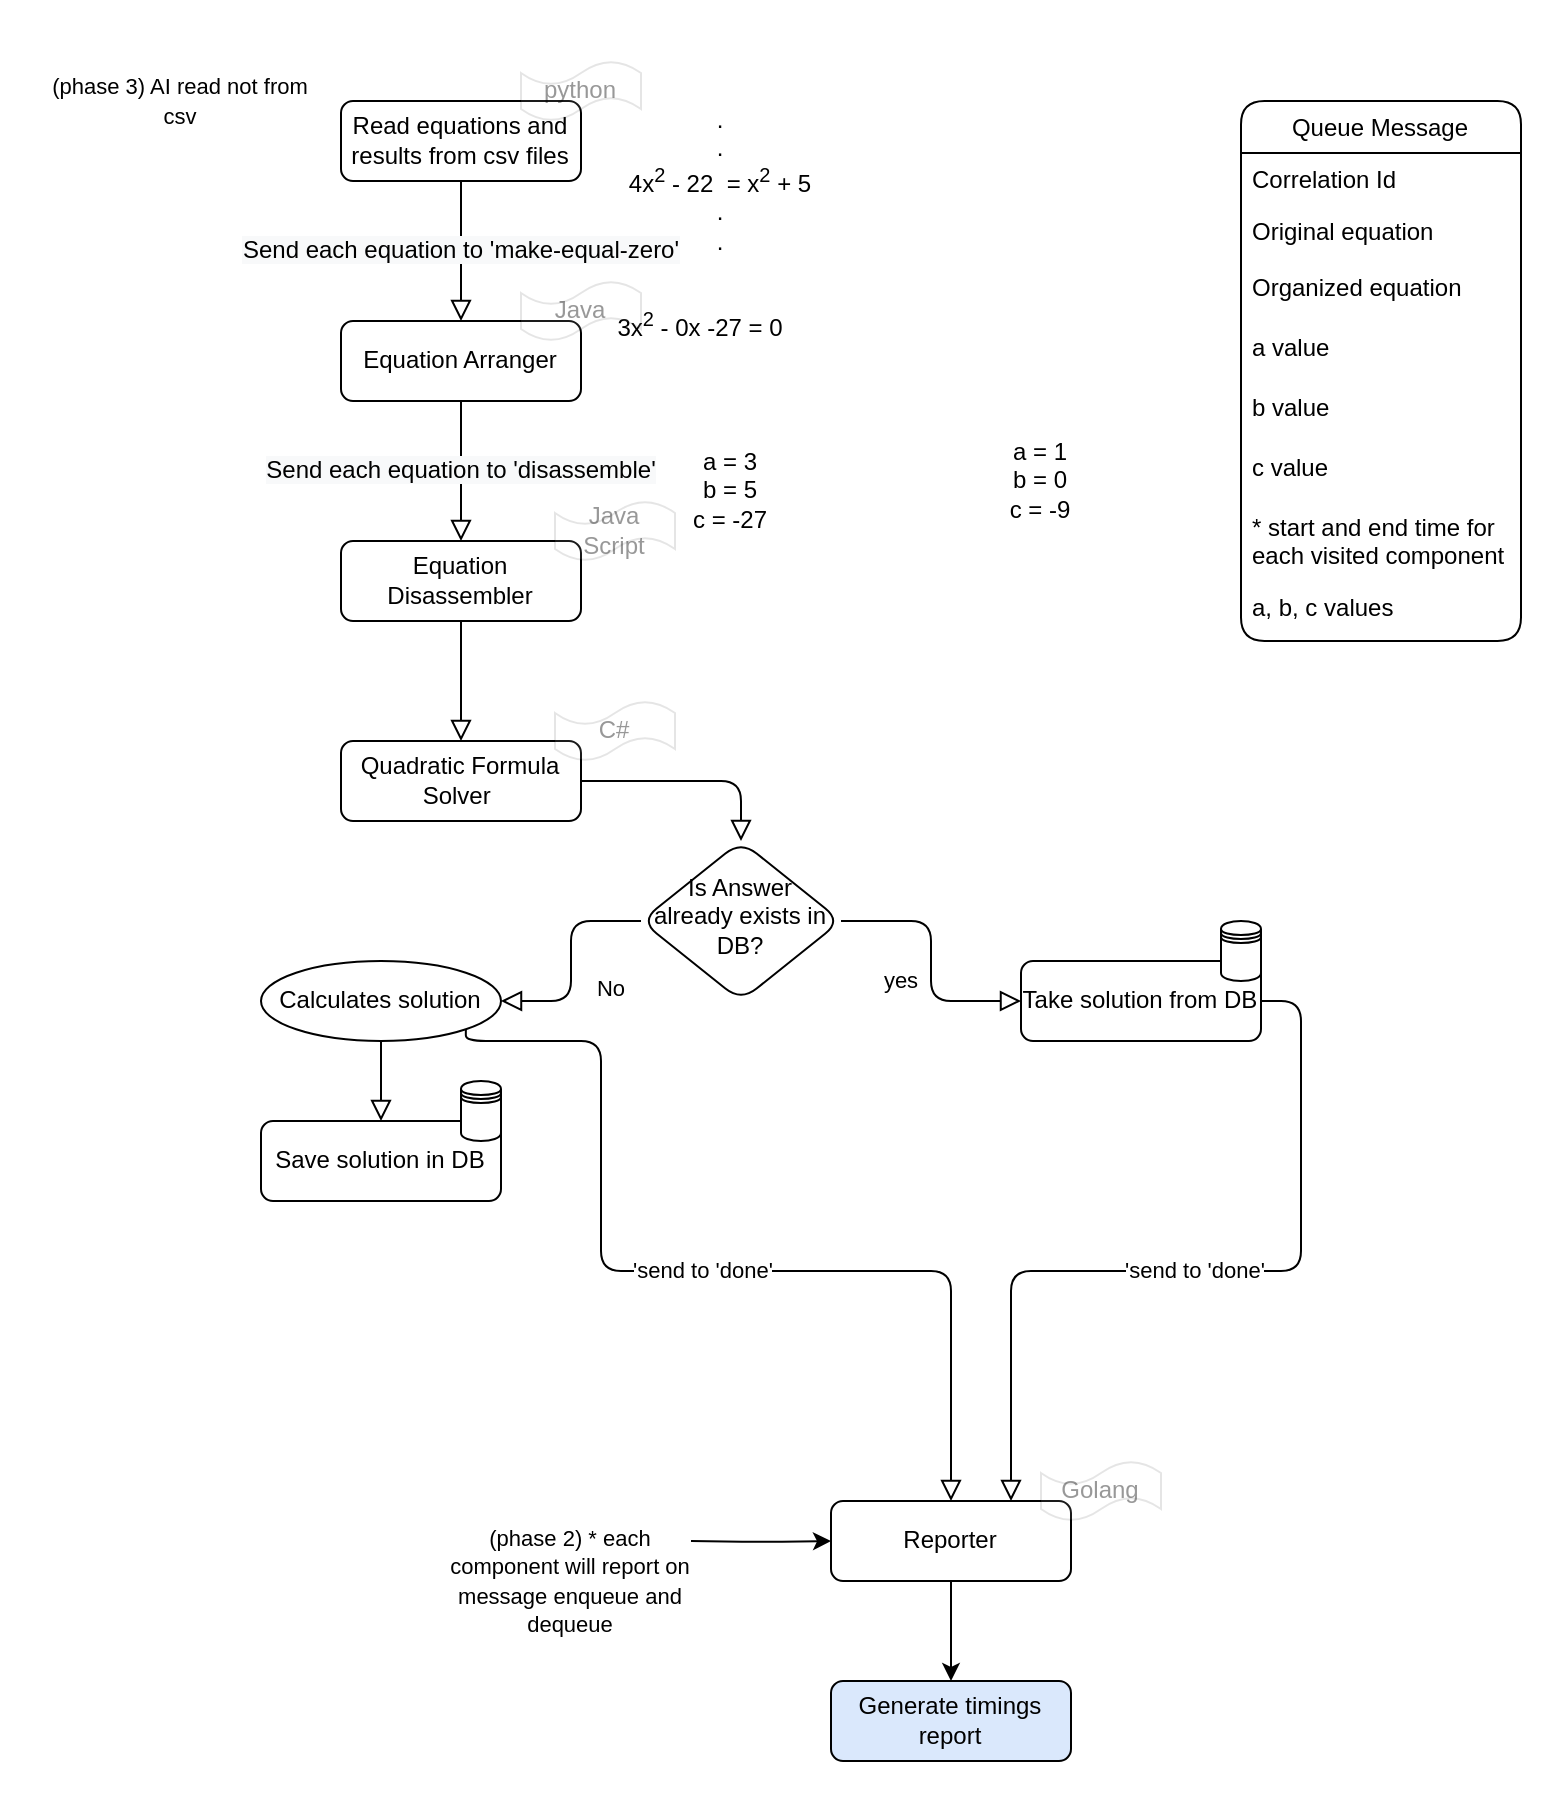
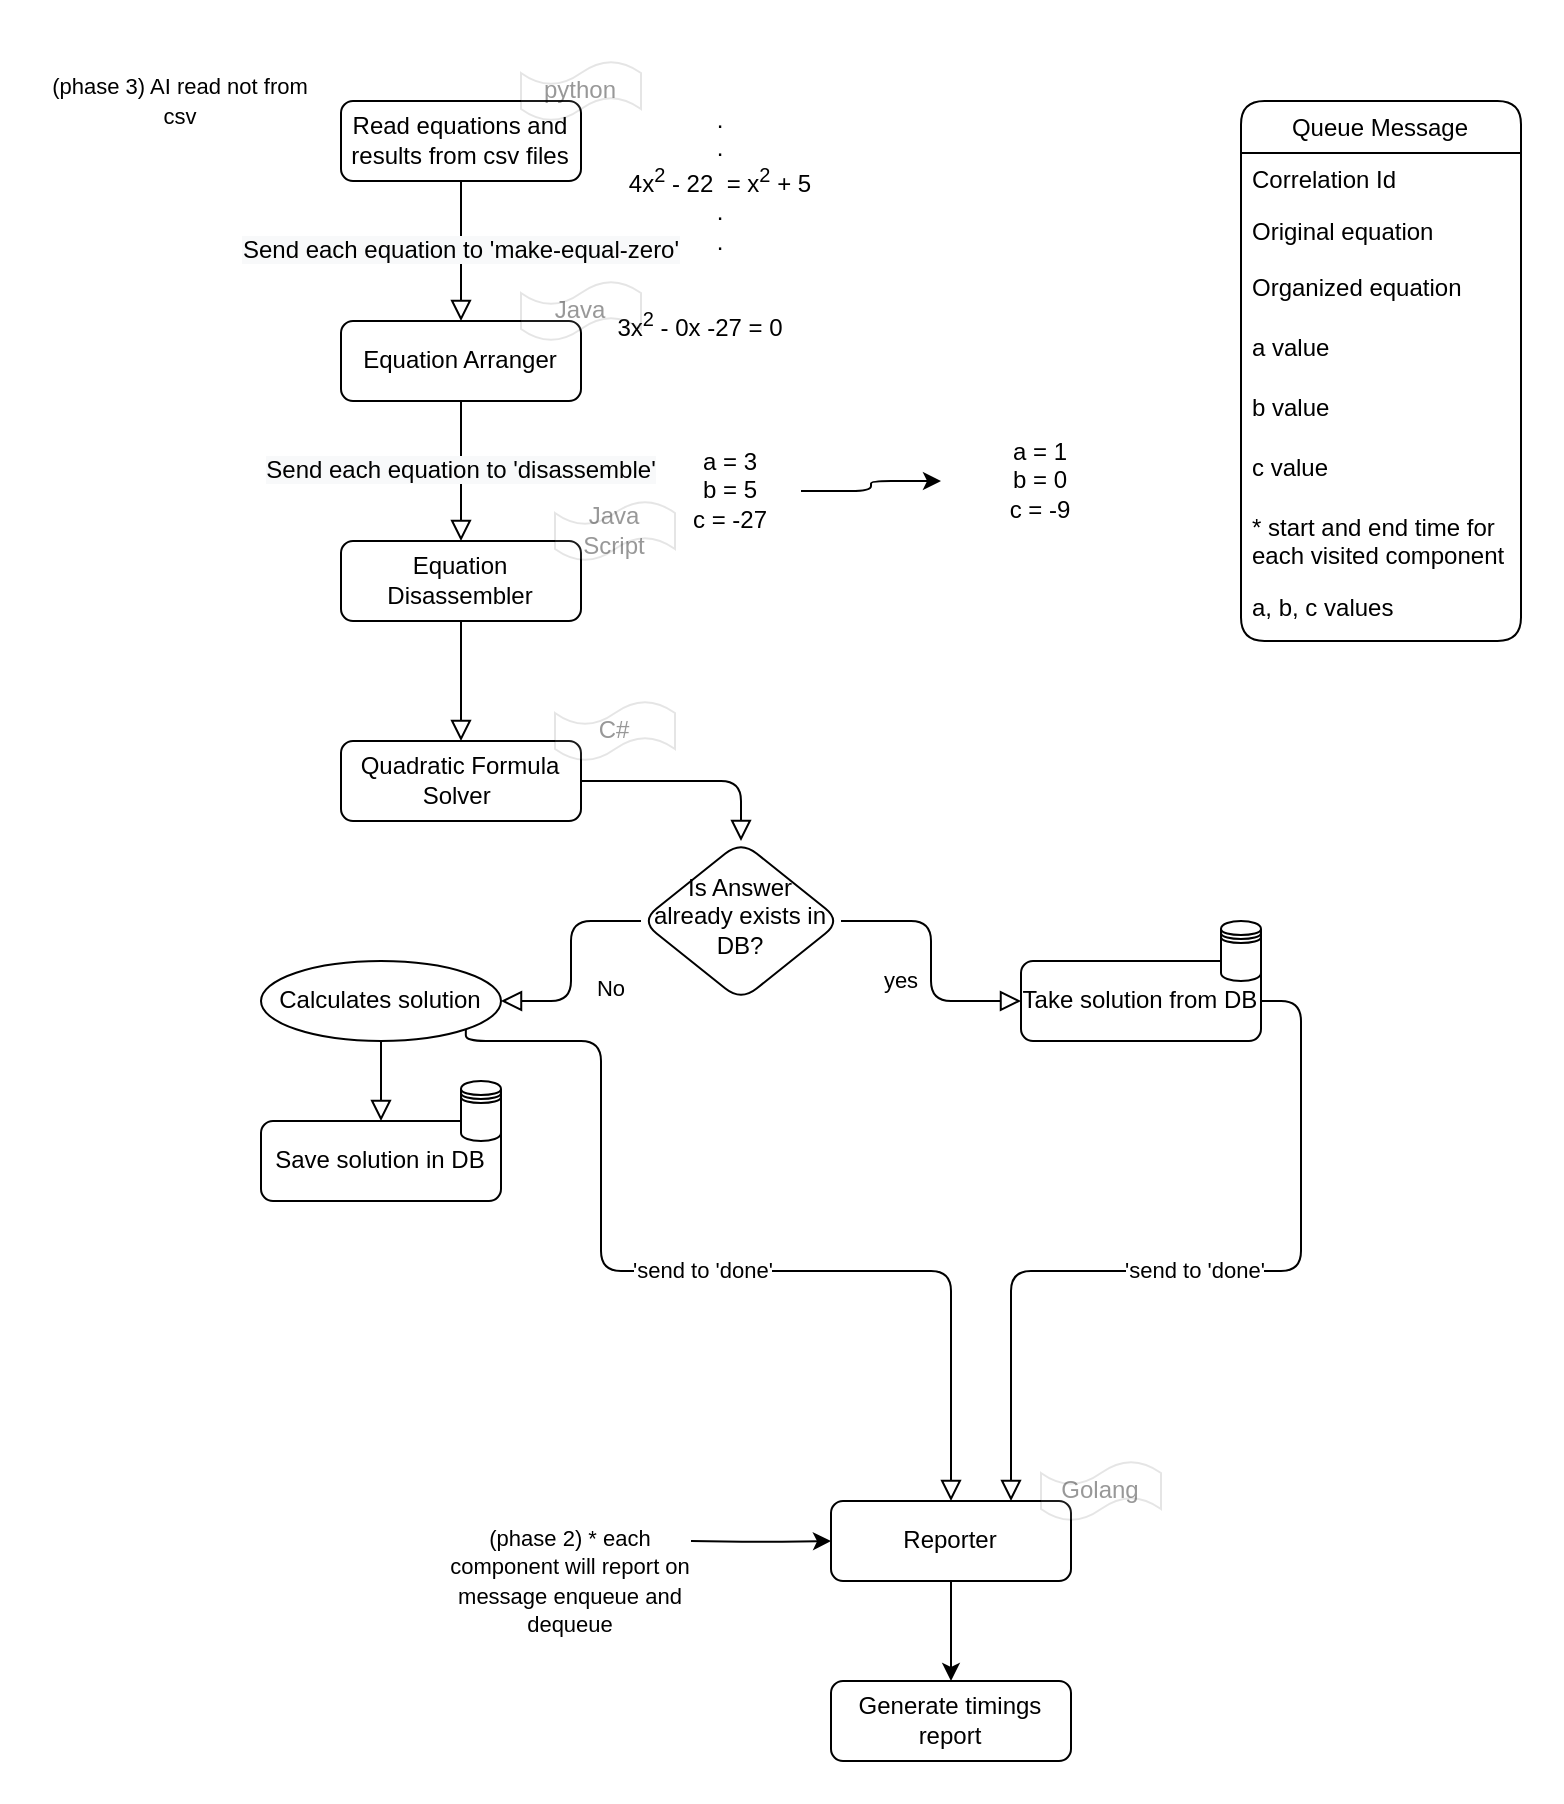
edge "a = 3 b = 5 c = -27" -> "a = 1 b = 0 c = -9": added
node "Generate timings report": fillcolor #dae8fc -> #ffffff
